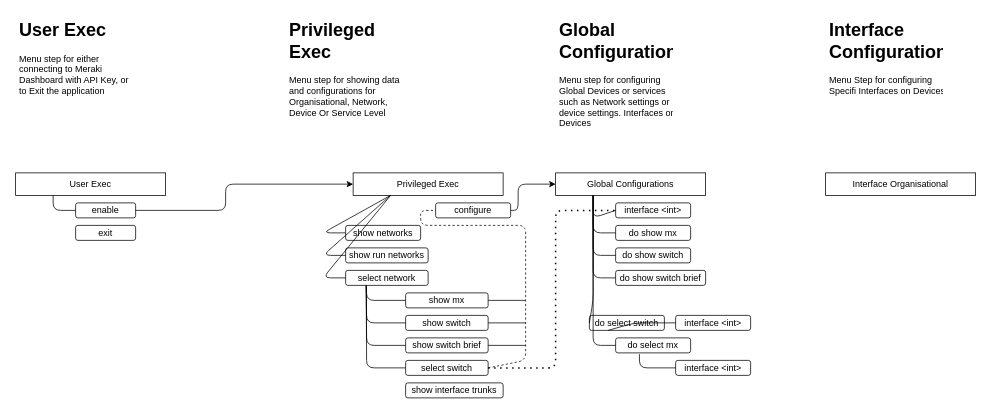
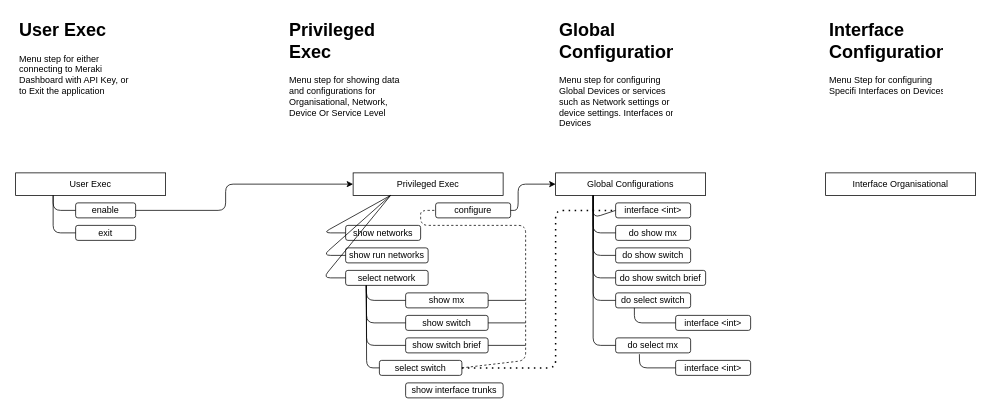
edge "User Exec" -- "exit": added
node "do select switch": moved (627, 323) -> (653, 300)
node "select switch": moved (447, 368) -> (420, 368)
